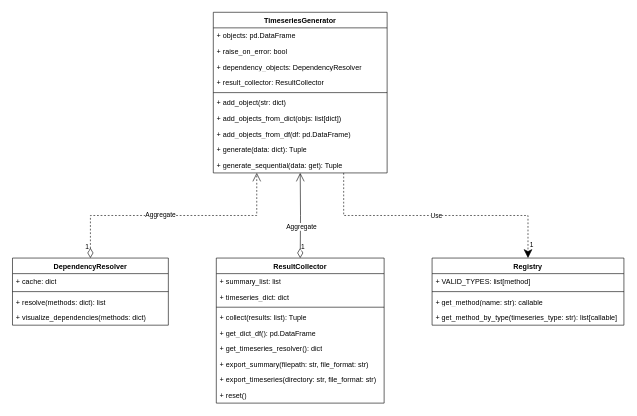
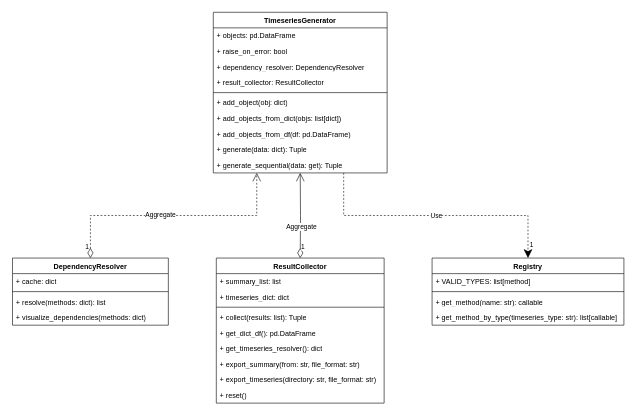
node "+ dependency_objects: DependencyResolver": label "+ dependency_objects: DependencyResolver" -> "+ dependency_resolver: DependencyResolver"
node "+ add_object(str: dict)": label "+ add_object(str: dict)" -> "+ add_object(obj: dict)"
node "+ export_summary(filepath: str, file_format: str)": label "+ export_summary(filepath: str, file_format: str)" -> "+ export_summary(from: str, file_format: str)"
